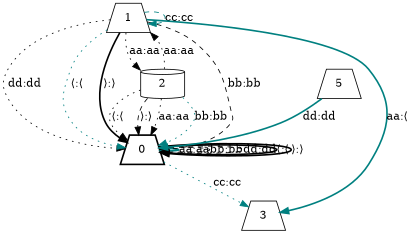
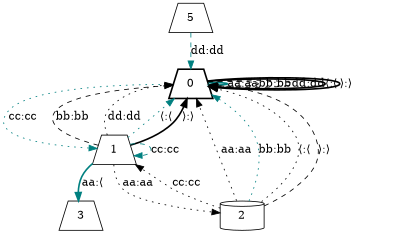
edge "2" -> "1": label "aa:aa" -> "cc:cc"
edge "5" -> "0": style bold -> dashed
edge "0" -> "3": now "0" -> "1"
